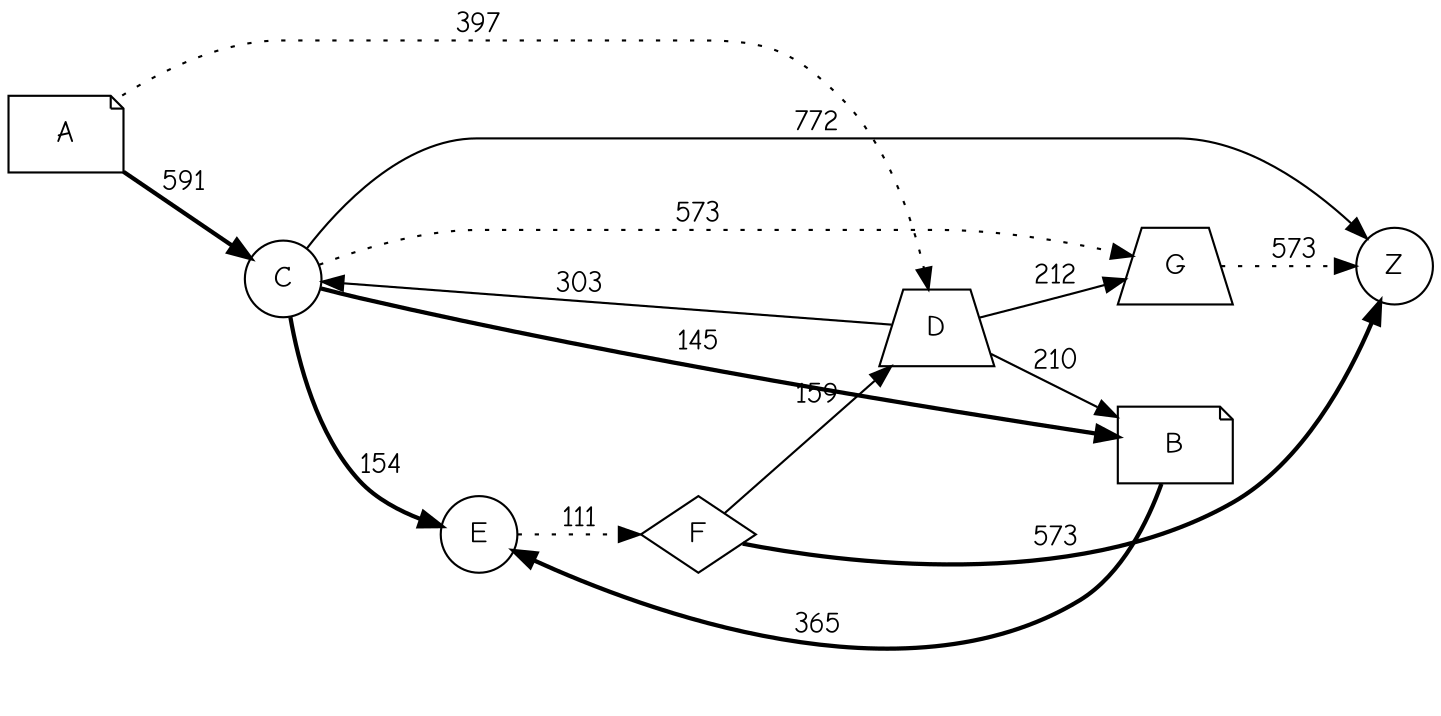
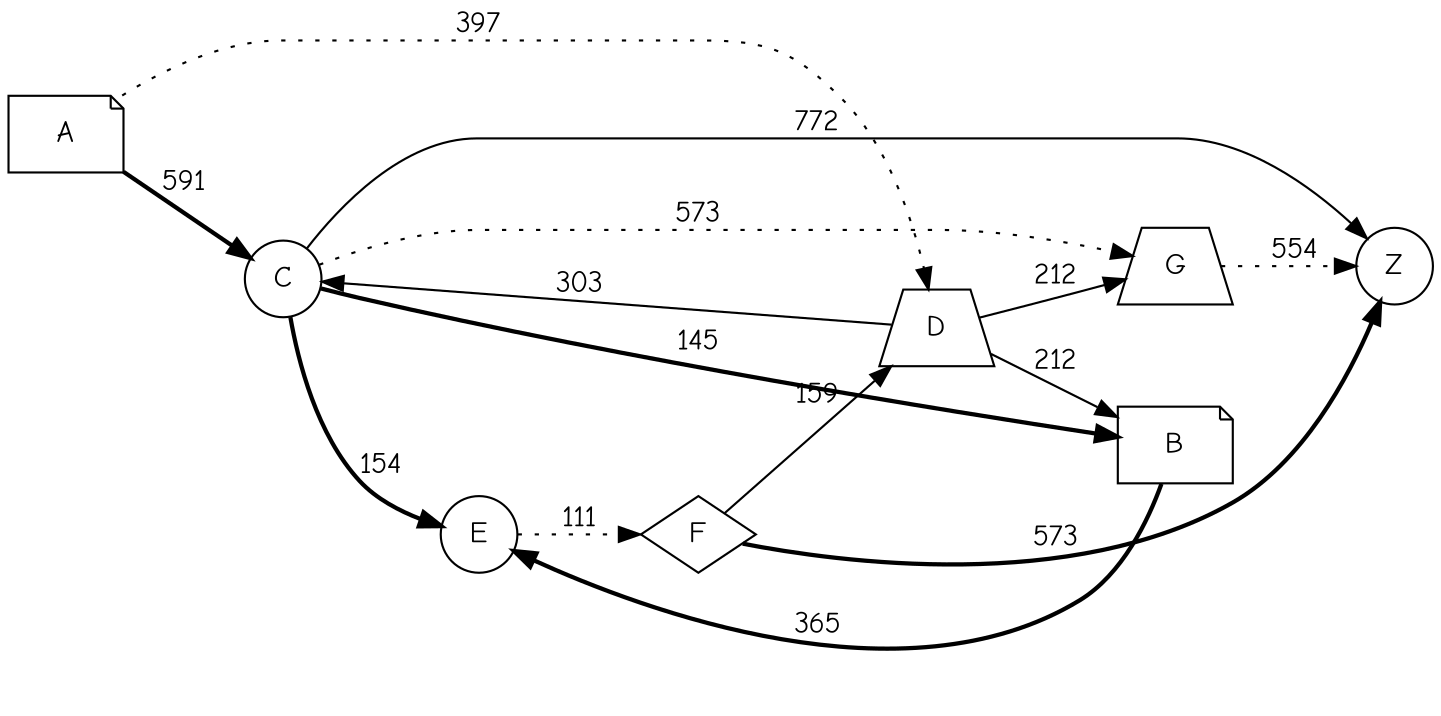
edge "G" -> "Z": label "573" -> "554"
edge "D" -> "B": label "210" -> "212"
